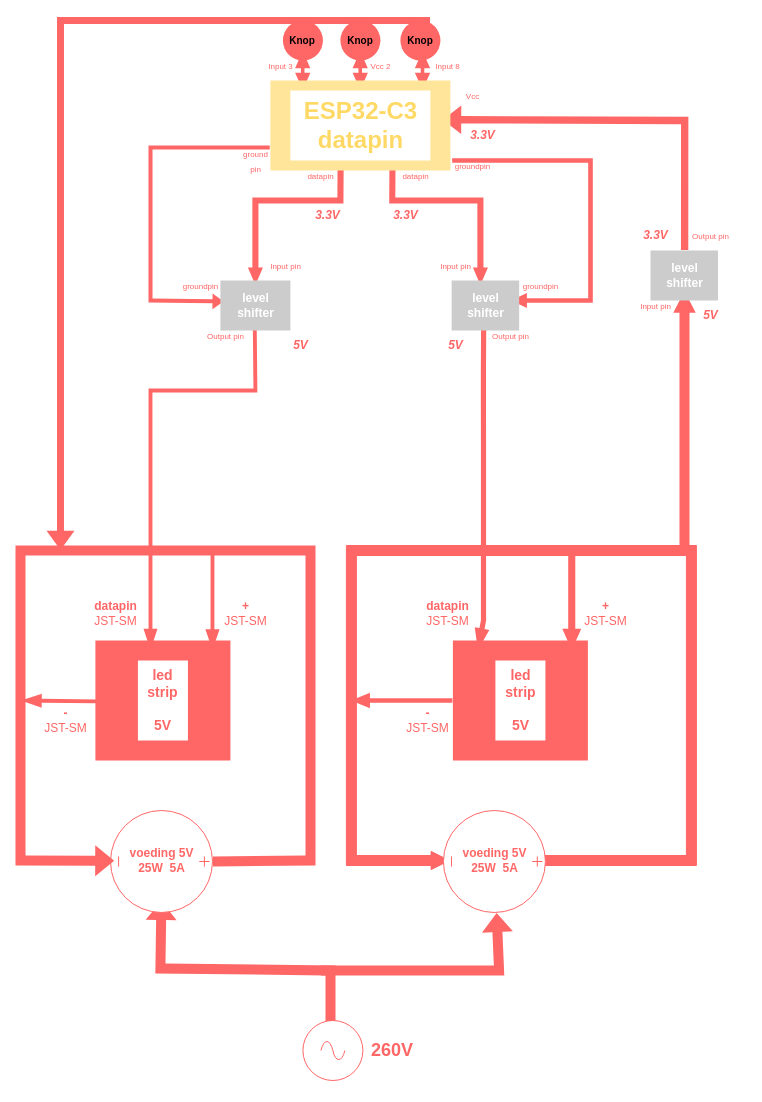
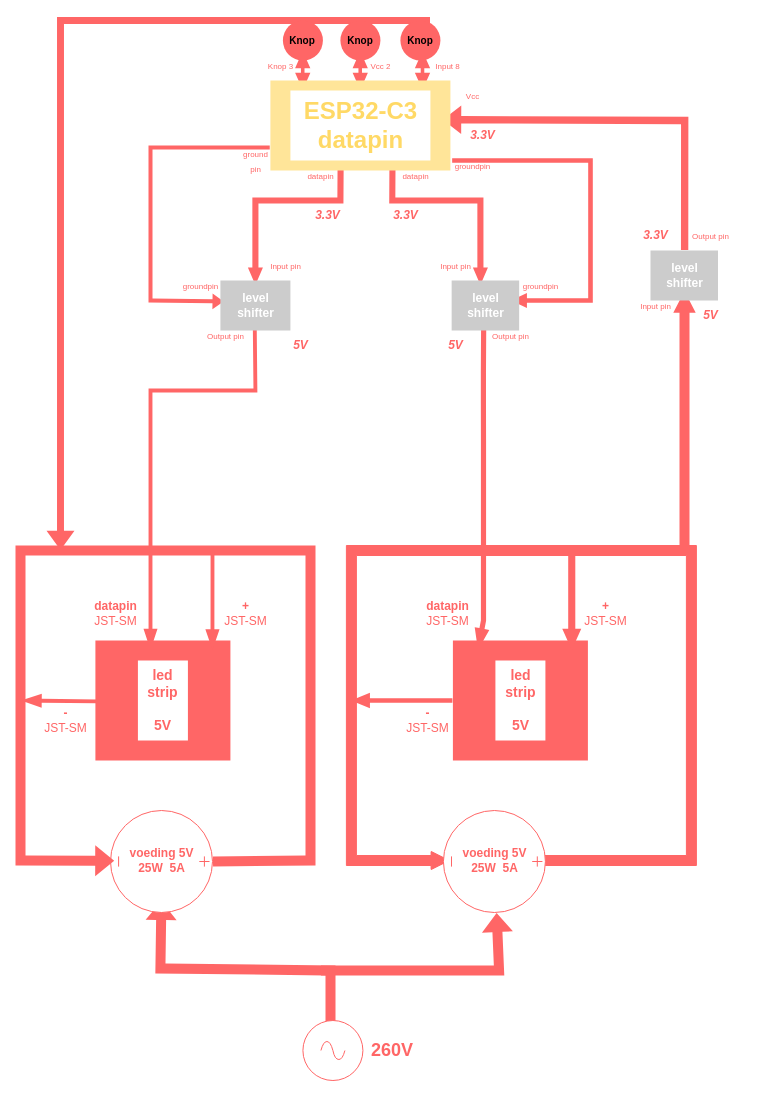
node "Input 3": label "Input 3" -> "Knop 3"
